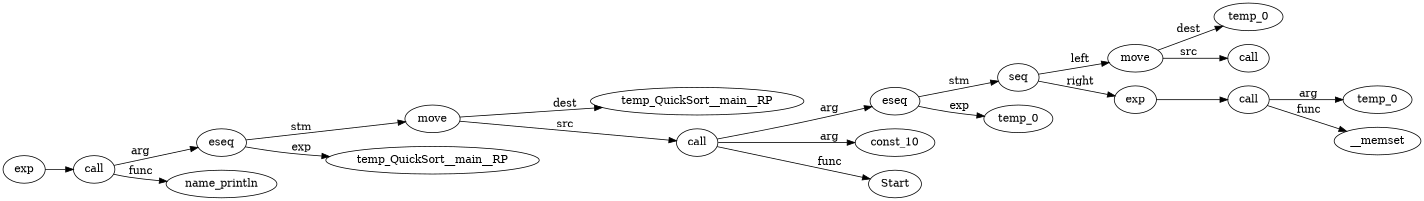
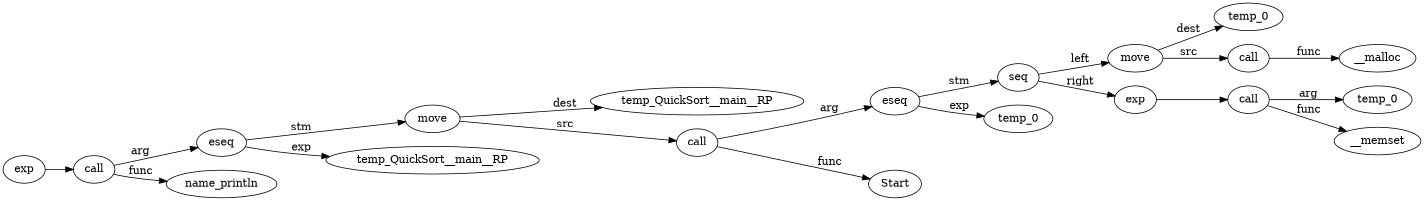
node "__malloc": added
node "const_10": removed
